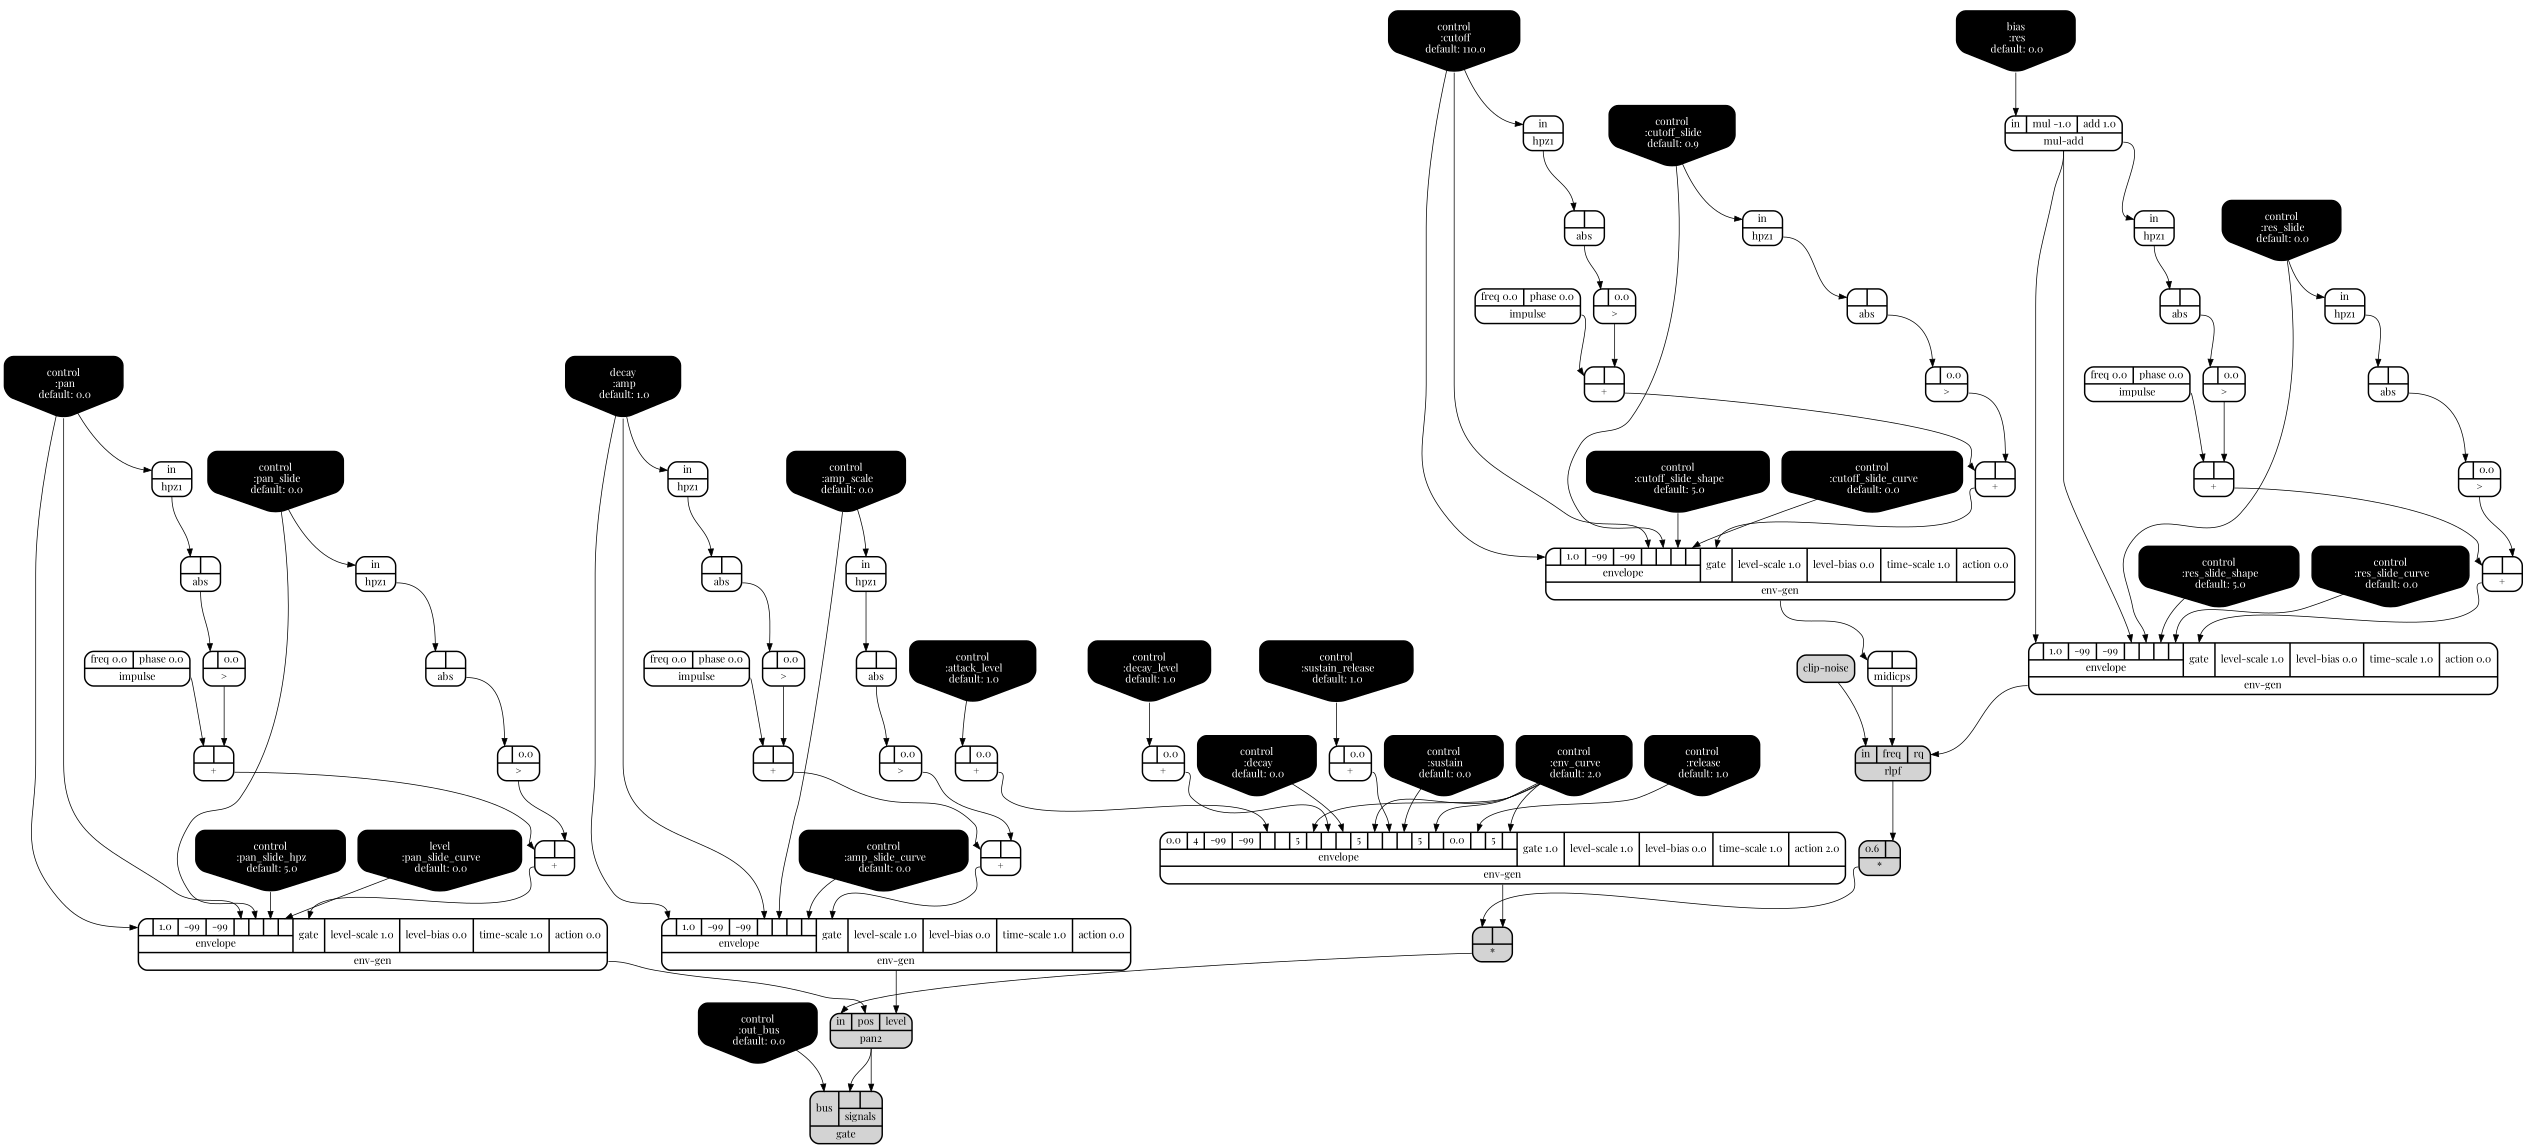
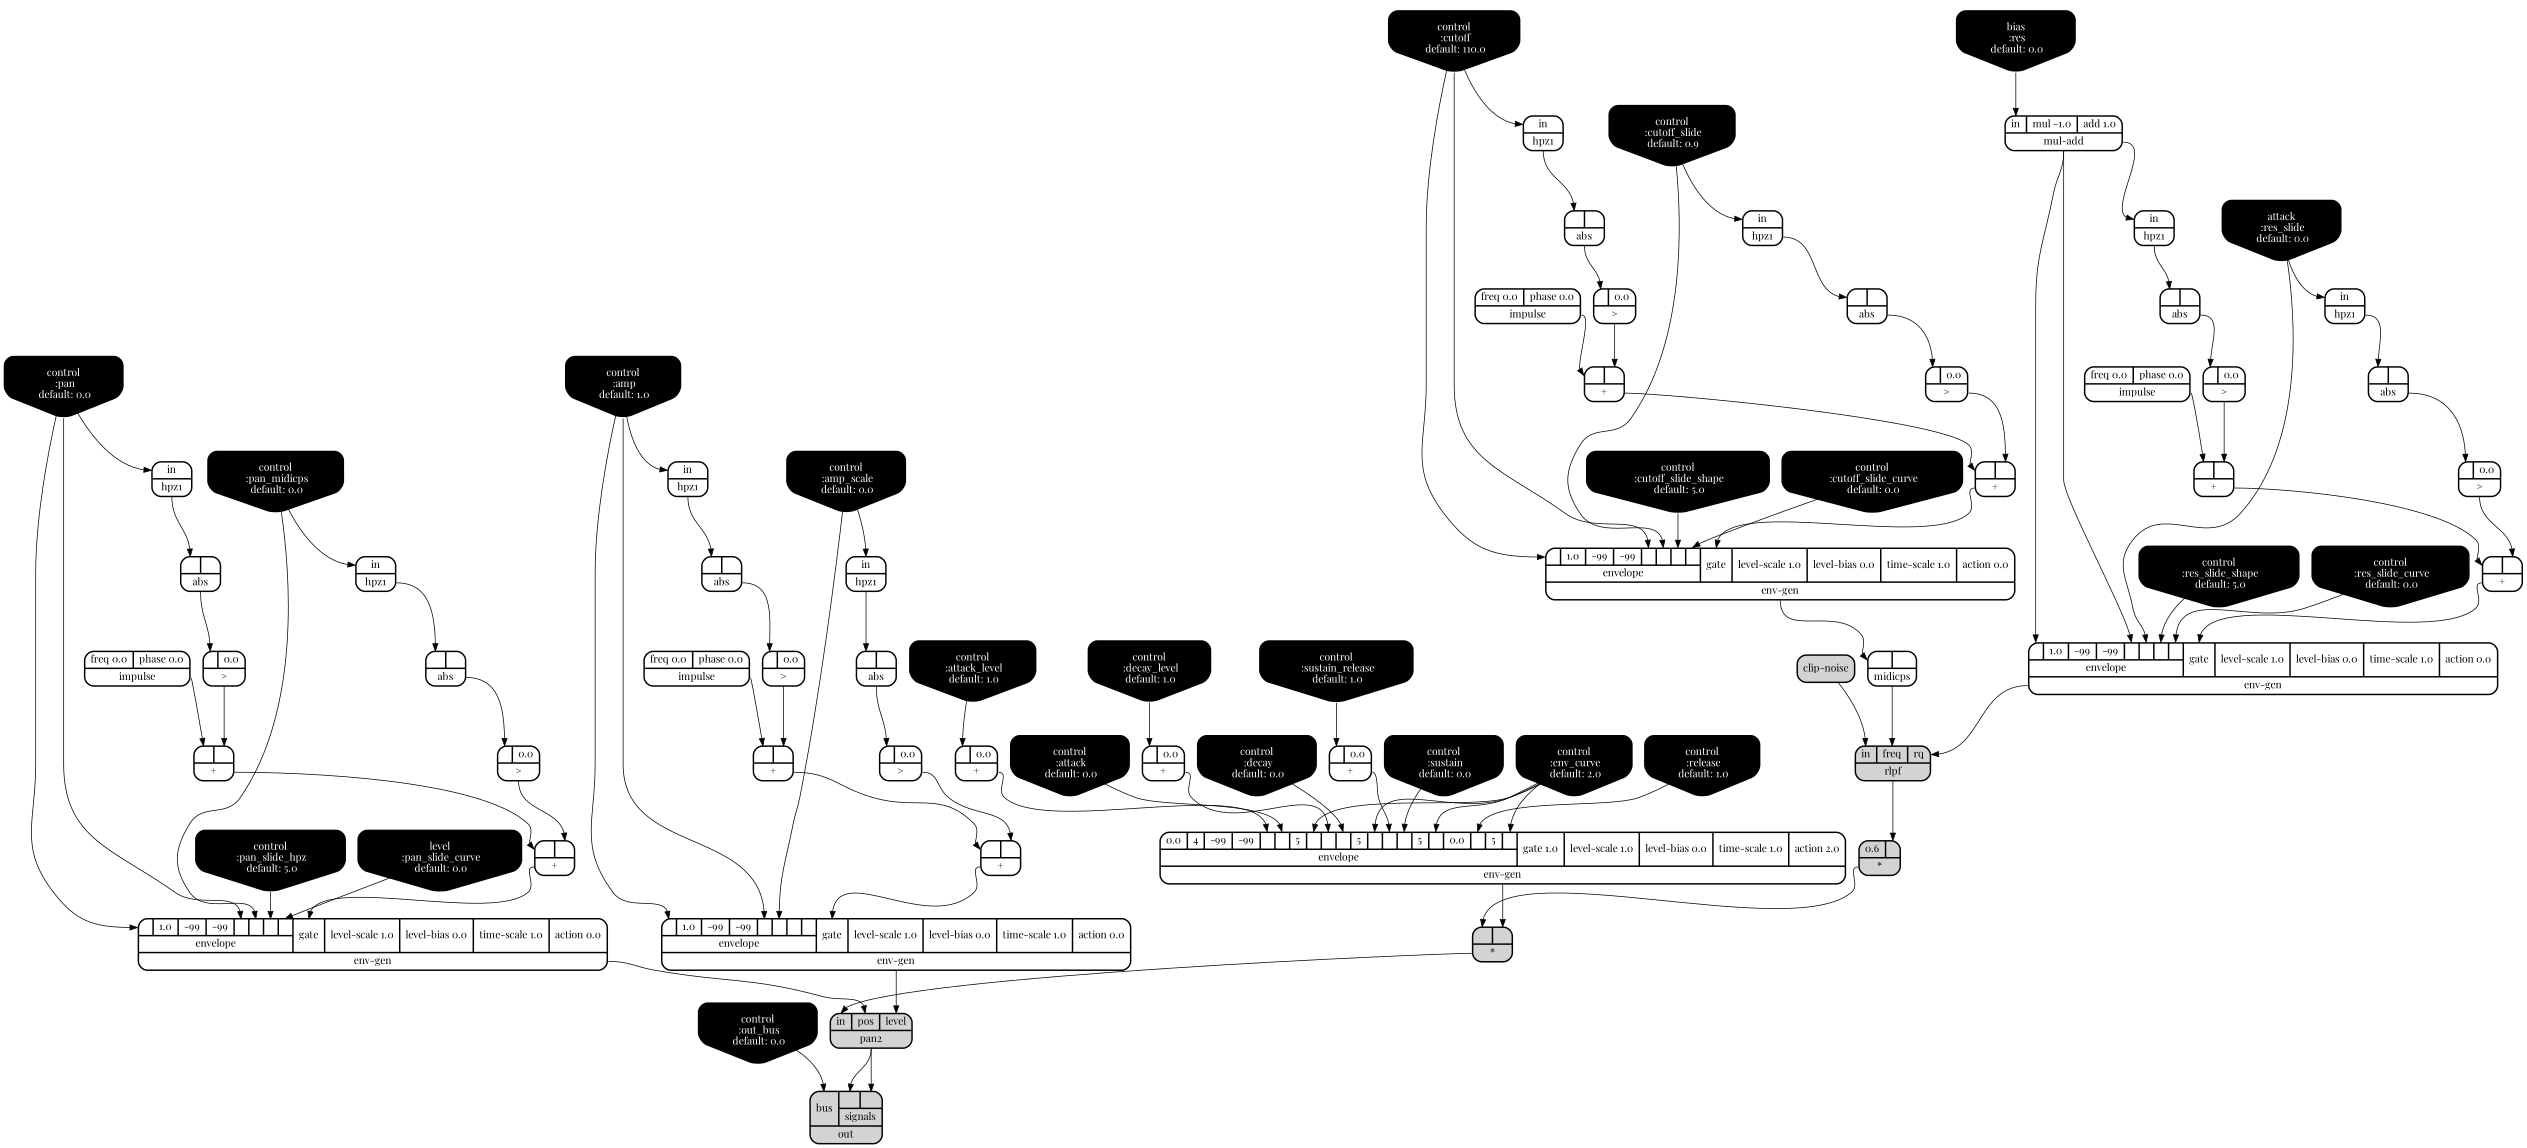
node "control :res_slide default: 0.0": label "control :res_slide default: 0.0" -> "attack :res_slide default: 0.0"
node "decay :amp default: 1.0": label "decay :amp default: 1.0" -> "control :amp default: 1.0"
node "control :pan_slide default: 0.0": label "control :pan_slide default: 0.0" -> "control :pan_midicps default: 0.0"
node "control :attack default: 0.0": added
node "control :amp_slide_curve default: 0.0": removed
node "bus": text "gate" -> "out"
